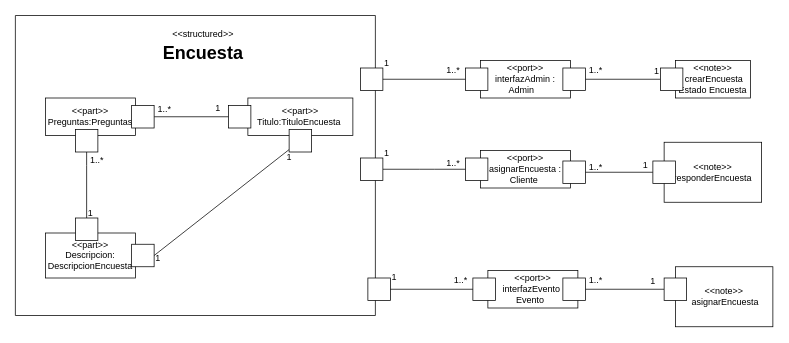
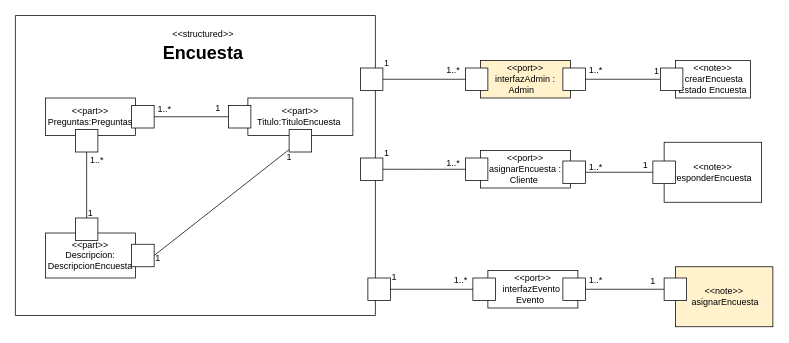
node "<<port>> interfazAdmin : Admin": fillcolor #ffffff -> #fff2cc
node "<<note>> asignarEncuesta": fillcolor #ffffff -> #fff2cc
